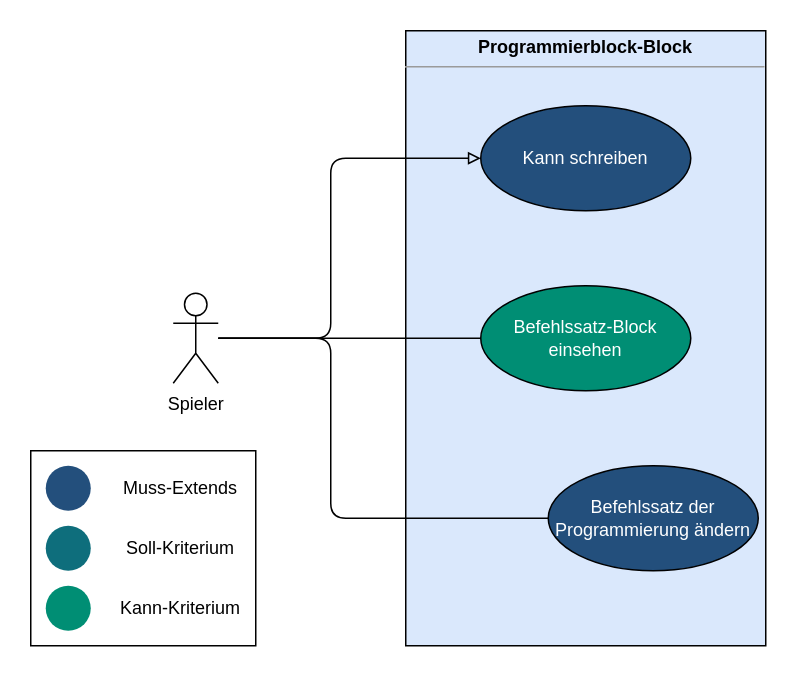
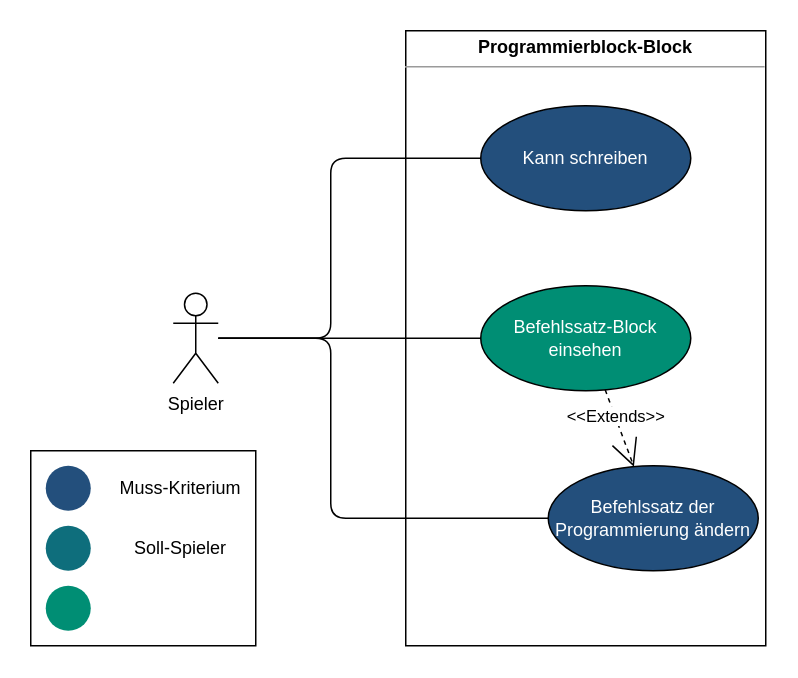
node "Programmierblock-Block": fillcolor #dae8fc -> #ffffff
edge "Spieler" -> "Kann schreiben": arrowhead block -> none
edge "Befehlssatz-Block einsehen" -> "Befehlssatz der Programmierung ändern": added, label "<<Extends>>"
node "Muss-Extends": label "Muss-Extends" -> "Muss-Kriterium"
node "Soll-Kriterium": label "Soll-Kriterium" -> "Soll-Spieler"
node "Kann-Kriterium": removed
